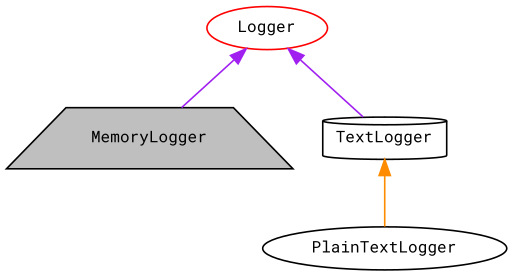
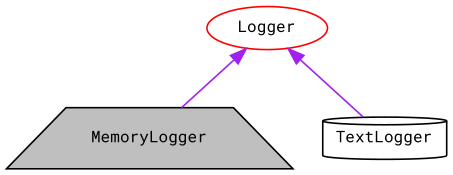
node "PlainTextLogger": removed
